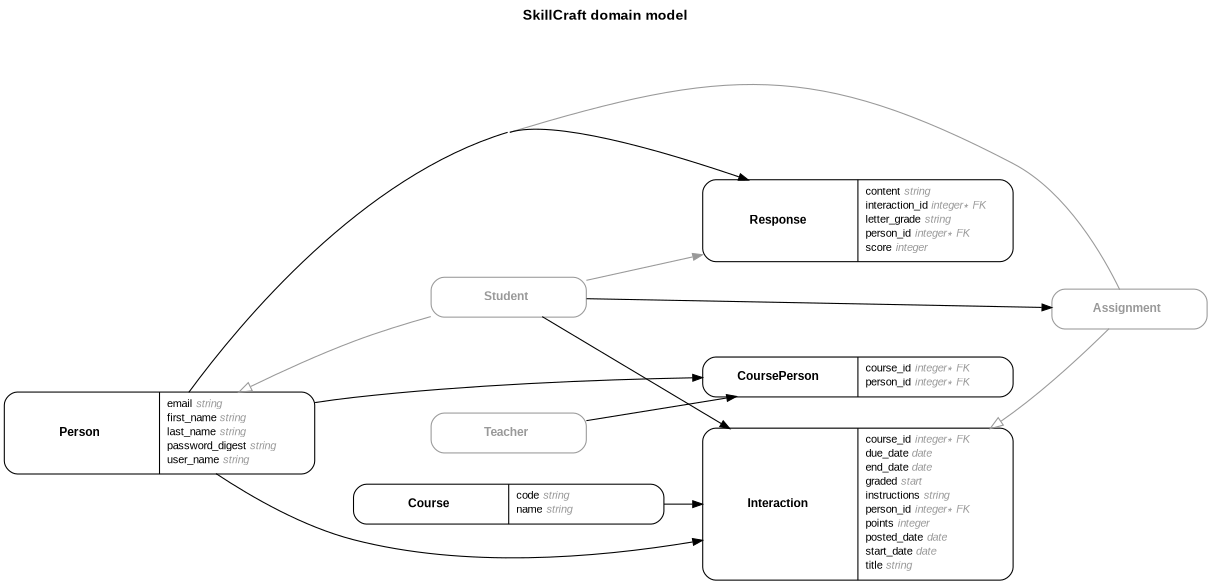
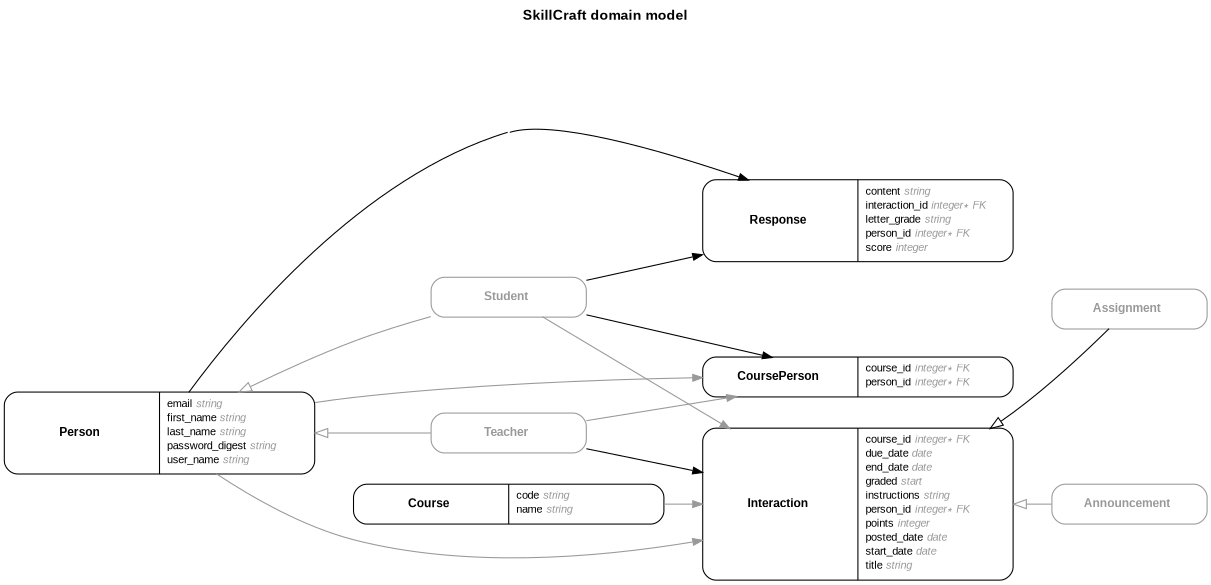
edge "Assignment" -- "Person": now "Teacher" -- "Person"
edge "Response" -- "Student": color grey60 -> black
edge "Student" -- "Assignment": now "Student" -- "CoursePerson"
edge "Student" -- "Interaction": color black -> grey60
edge "Assignment" -- "Interaction": color grey60 -> black
edge "CoursePerson" -- "Person": color black -> grey60
edge "CoursePerson" -- "Teacher": color black -> grey60
edge "Teacher" -- "Interaction": added
edge "Course" -- "Interaction": color black -> grey60
node "Announcement": added
edge "Person" -- "Interaction": color black -> grey60
